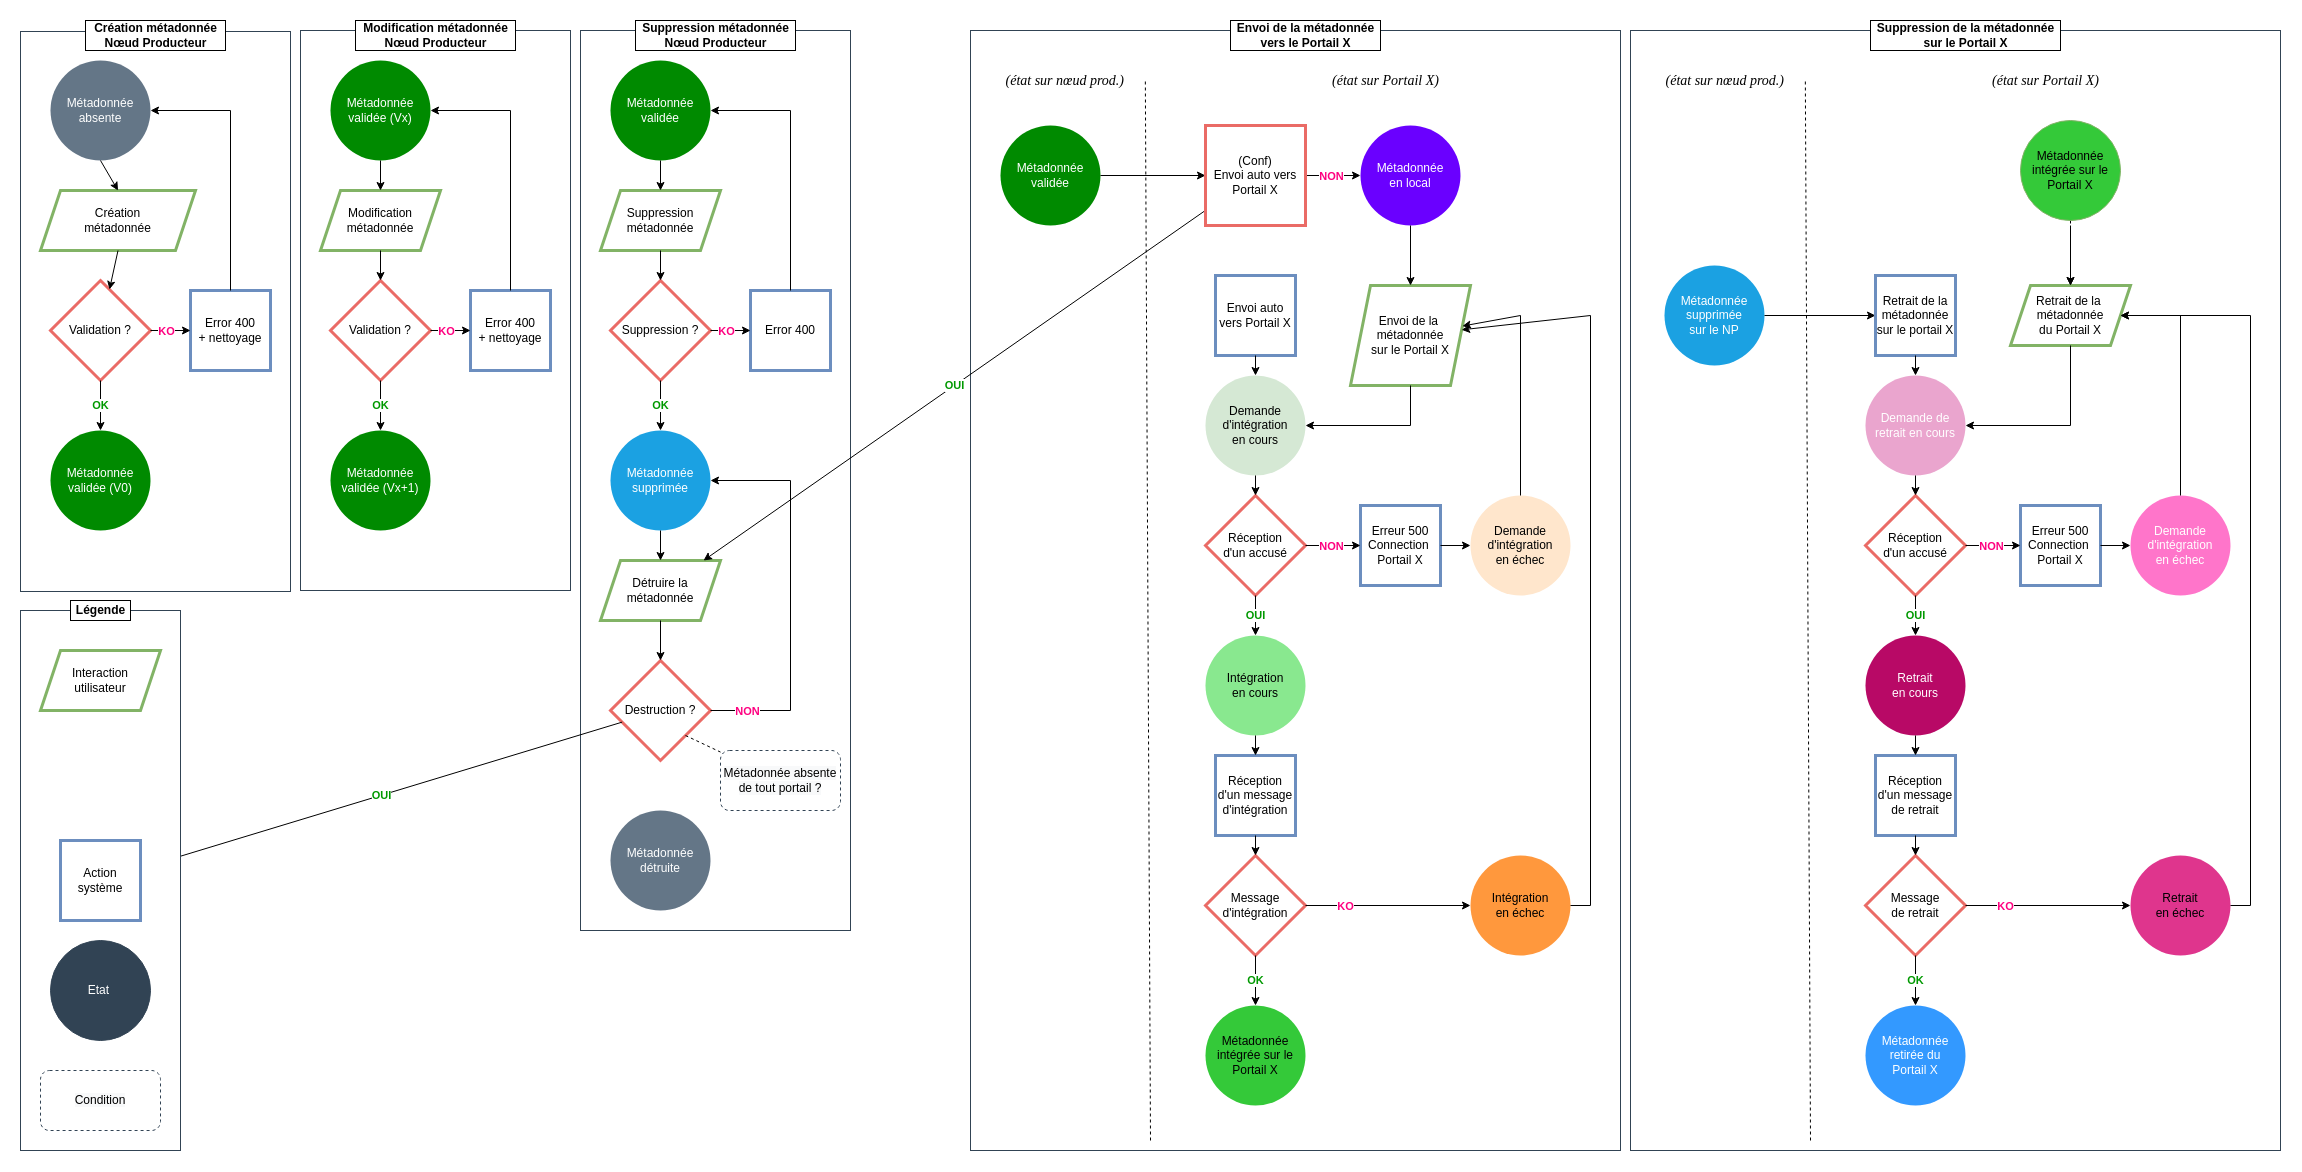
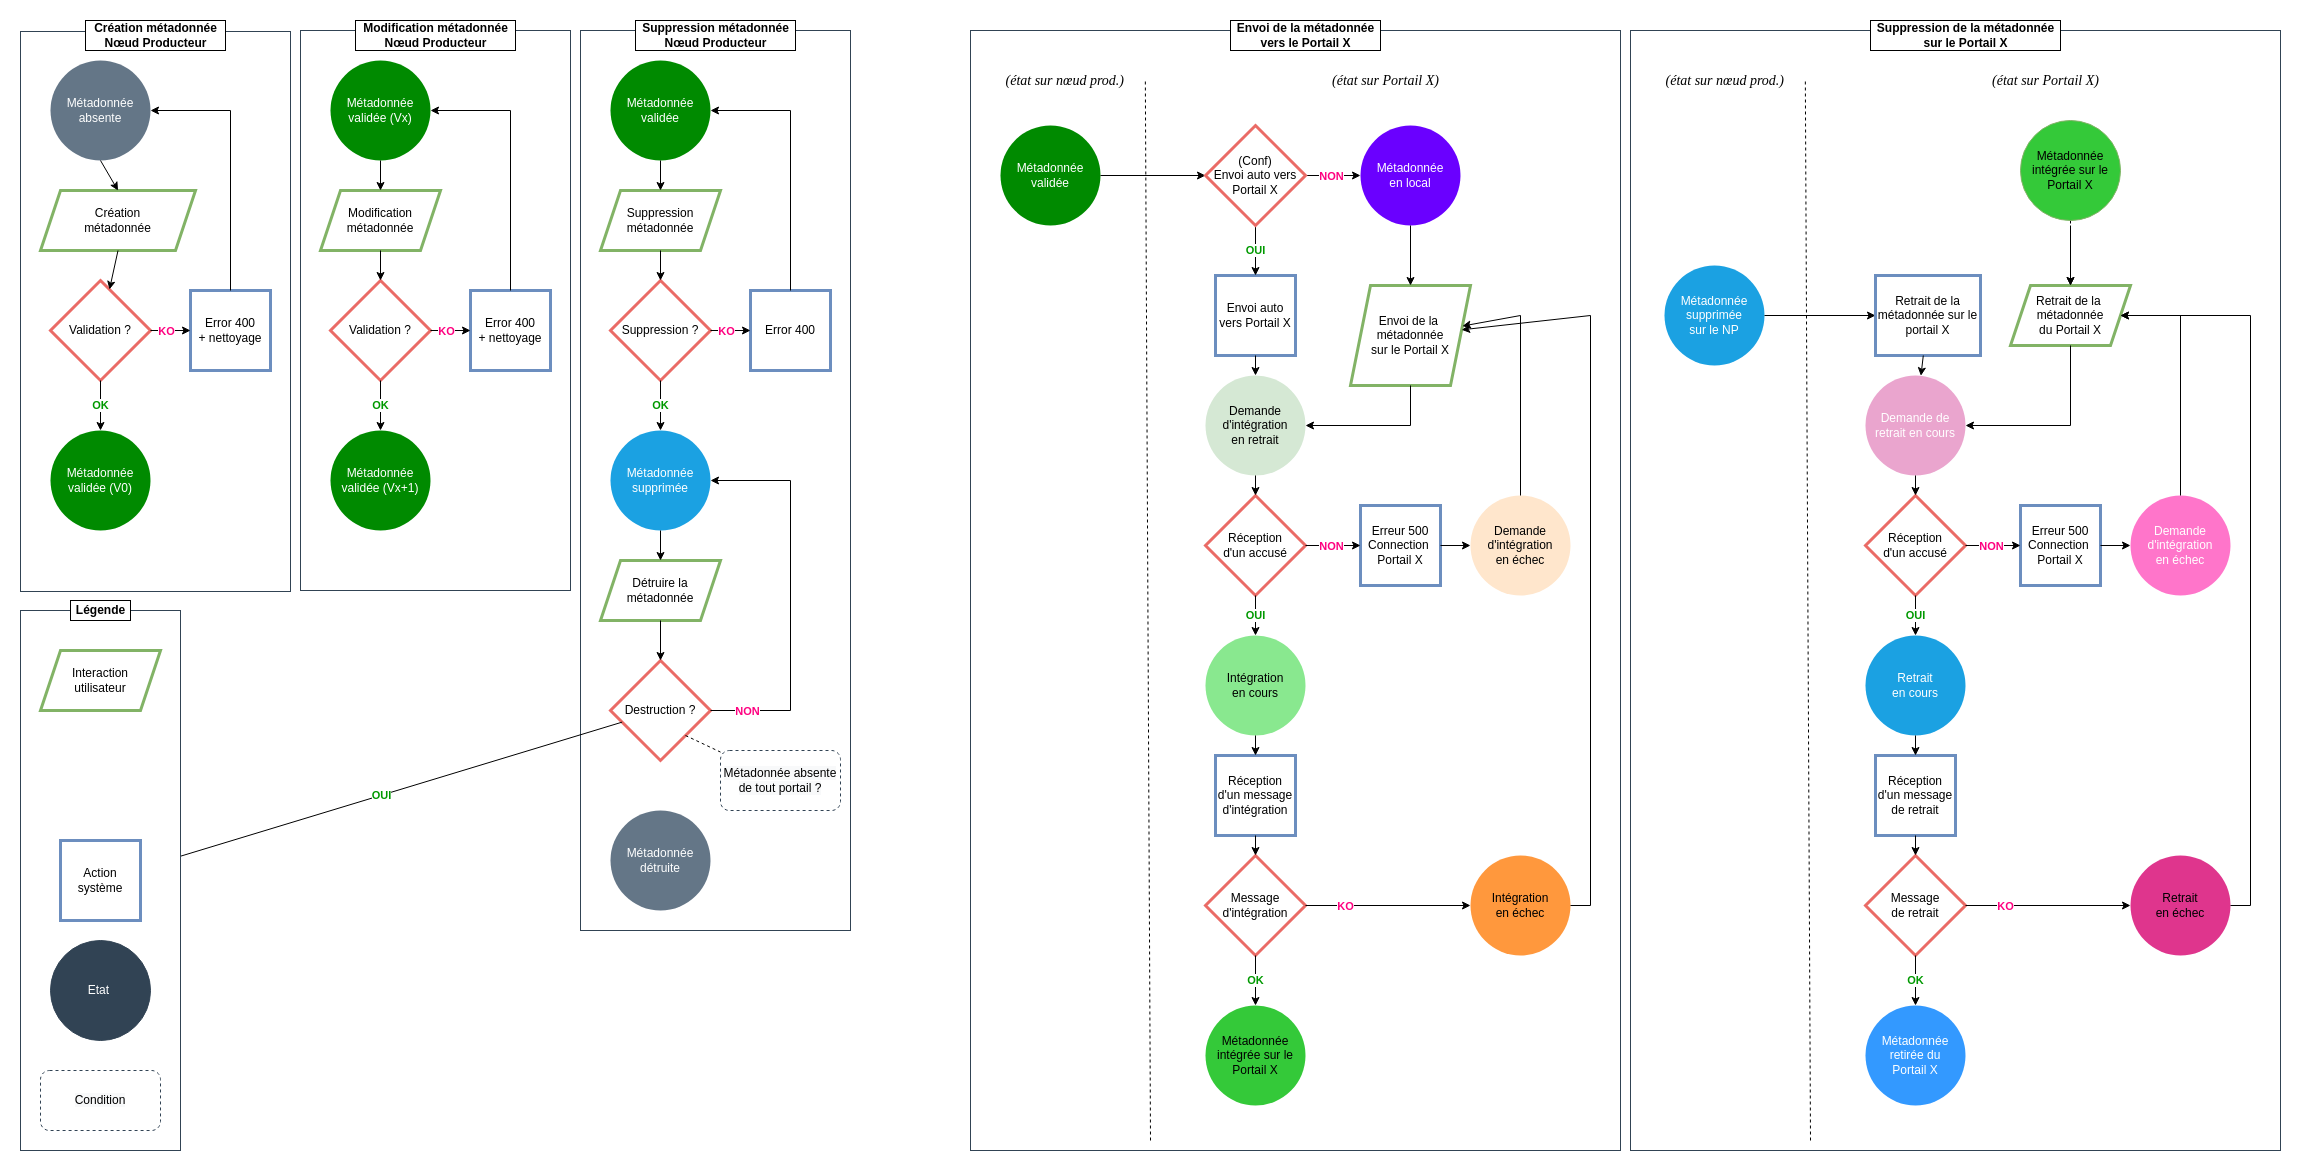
node "(Conf) Envoi auto vers Portail X": shape rectangle -> diamond
node "Retrait de la métadonnée sur le portail X": size 80x80 -> 105x80
edge "(Conf) Envoi auto vers Portail X" -> "Détruire la métadonnée": now "(Conf) Envoi auto vers Portail X" -> "Envoi auto vers Portail X"
node "Demande d'intégration en cours": label "Demande d'intégration en cours" -> "Demande d'intégration en retrait"
node "Retrait en cours": fillcolor #b80966 -> #1ba1e2
